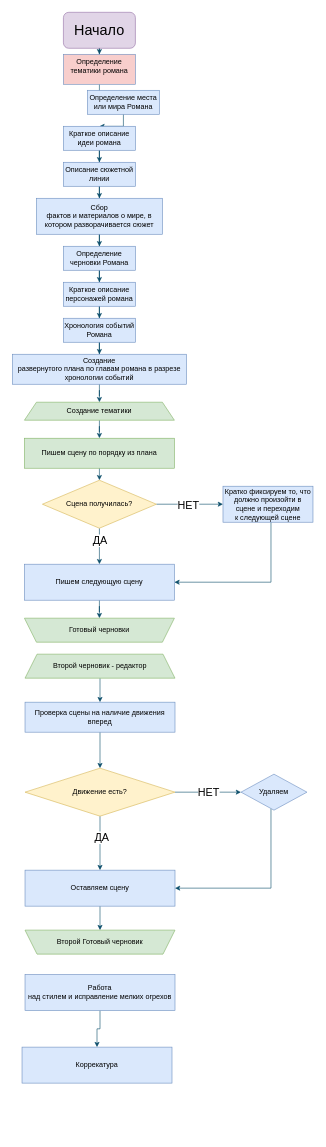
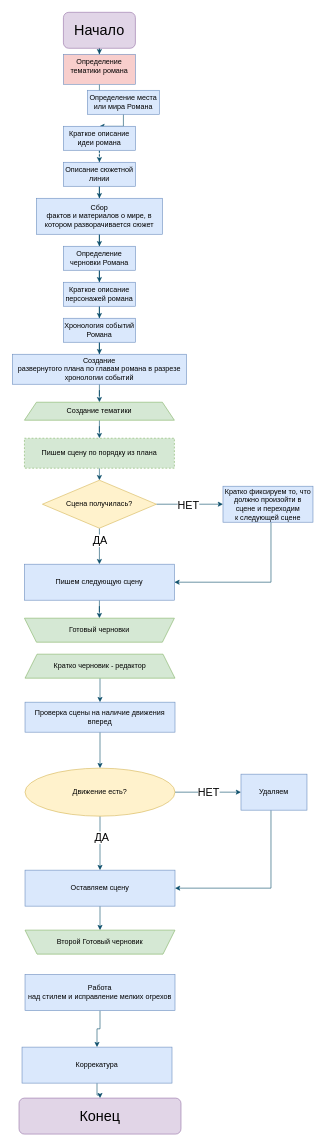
edge "Краткое описание идеи романа" -> "Описание сюжетной линии": style solid -> dashed
node "Пишем сцену по порядку из плана": style solid -> dashed
node "Второй черновик - редактор": label "Второй черновик - редактор" -> "Кратко черновик - редактор"
node "Движение есть?": shape diamond -> ellipse
node "Удаляем": shape diamond -> rectangle
edge "Коррекатура" -> "Конец": added
node "Конец": added
